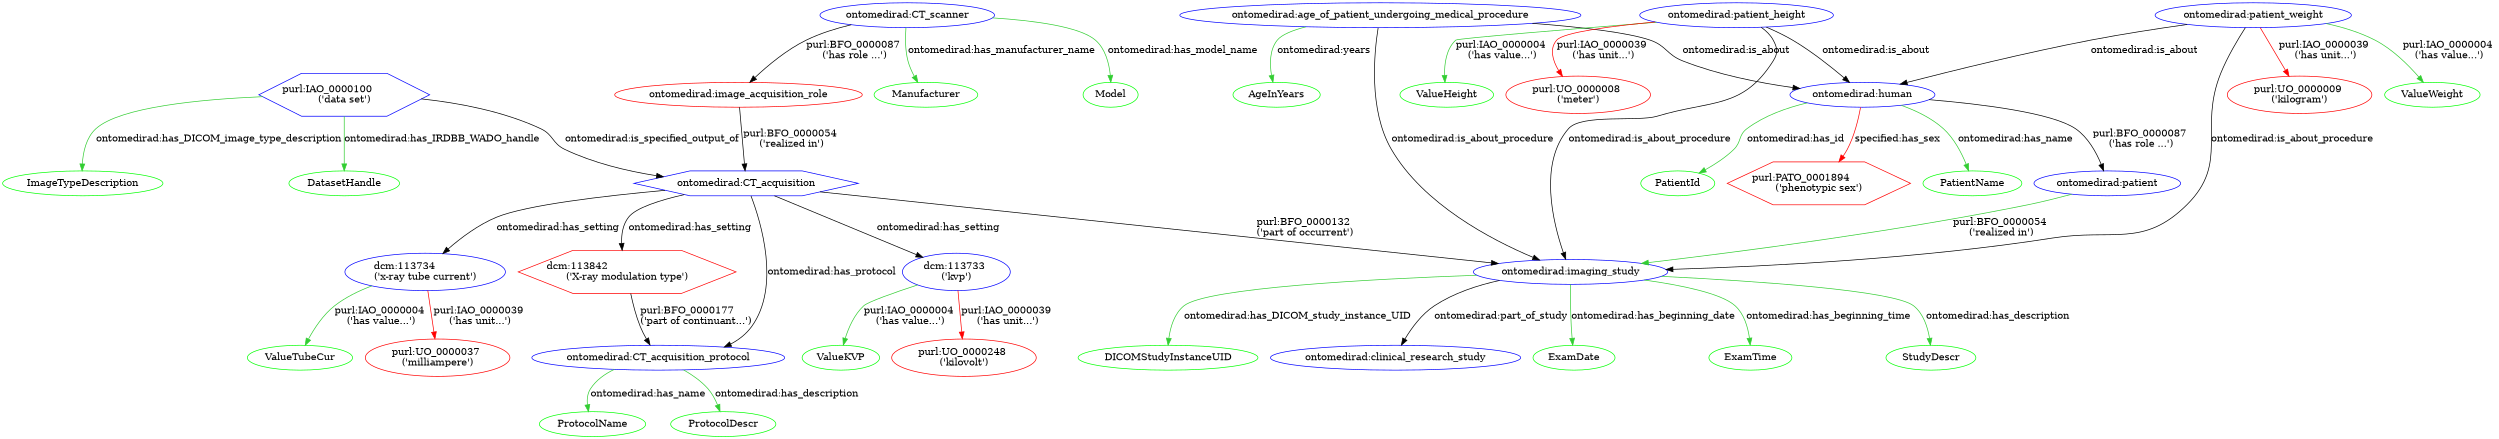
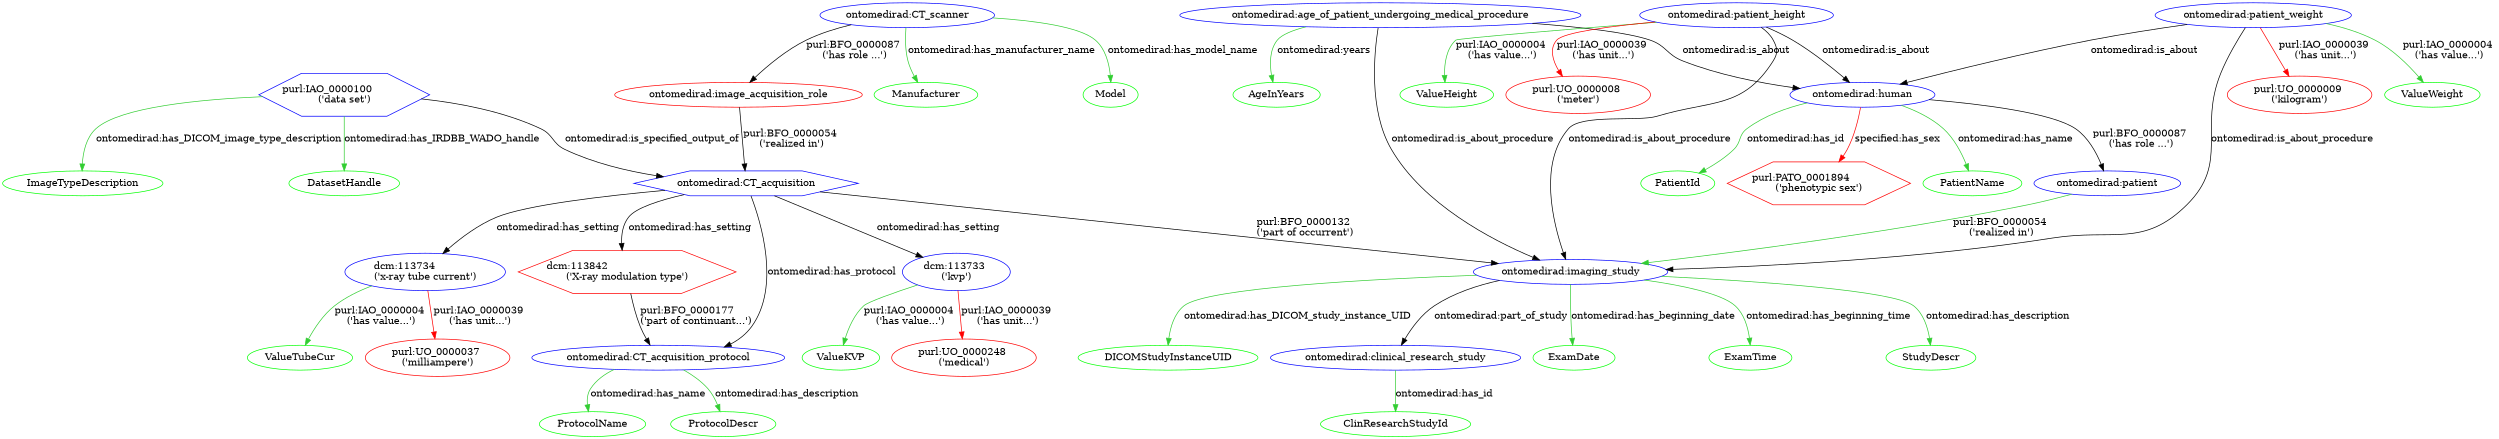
node "purl:UO_0000248 ('kilovolt')": label "purl:UO_0000248 ('kilovolt')" -> "purl:UO_0000248 ('medical')"
node "ClinResearchStudyId": added
